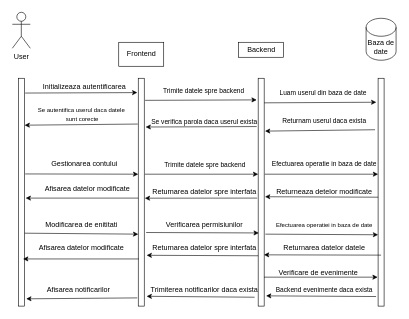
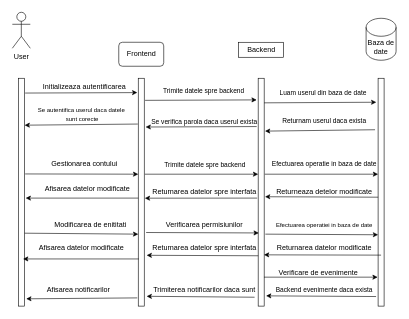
node "Frontend": shape rectangle -> rounded rectangle
node "Modificarea de enititati": moved (81, 225) -> (90, 225)
node "Returnarea datelor datele": label "Returnarea datelor datele" -> "Returnarea datelor modificate"
node "Trimiterea notificarilor daca exista": label "Trimiterea notificarilor daca exista" -> "Trimiterea notificarilor daca sunt"
